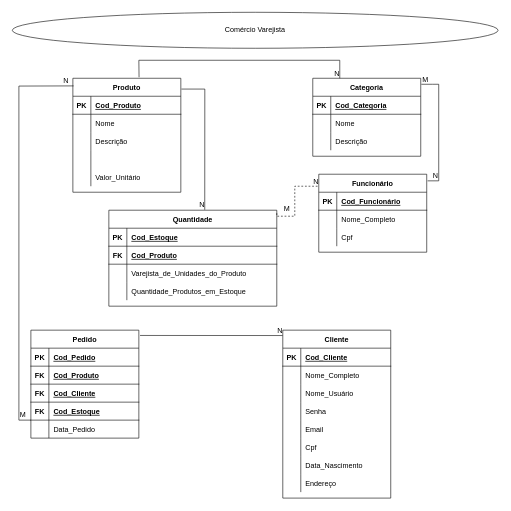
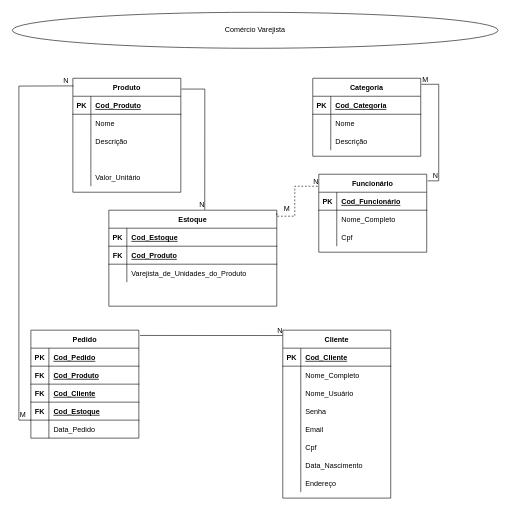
edge "Categoria" -- "Produto": removed, label "N"
node "Quantidade": label "Quantidade" -> "Estoque"
node "Quantidade_Produtos_em_Estoque": removed
